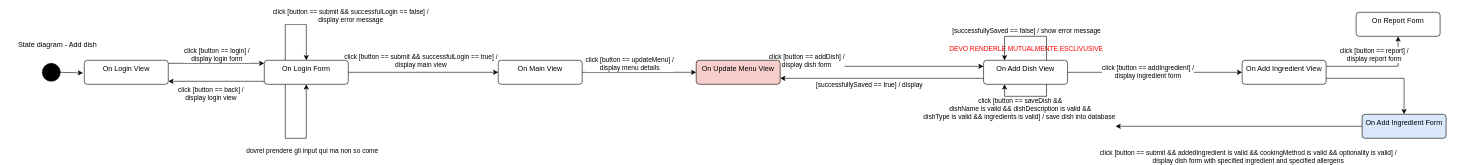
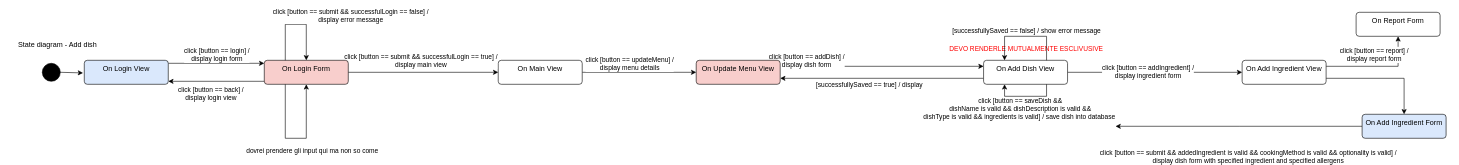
node "On Login View": fillcolor #ffffff -> #dae8fc
node "On Login Form": fillcolor #ffffff -> #f8cecc
